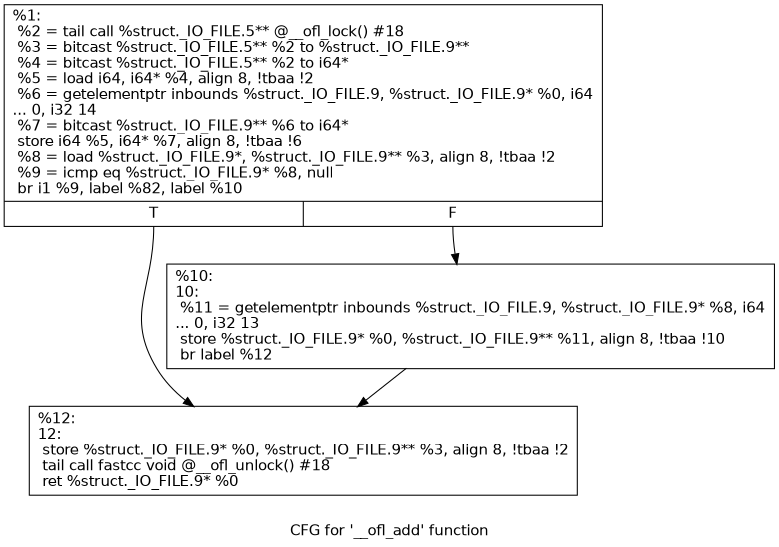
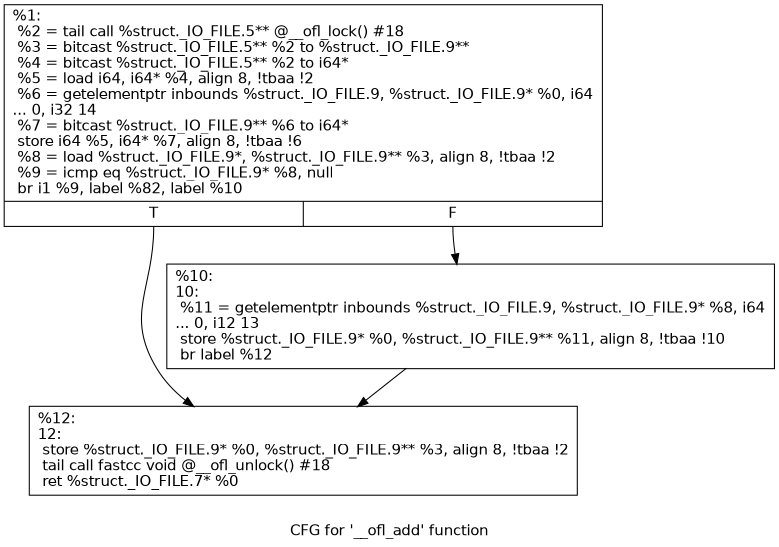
node "%10:": text "... 0, i32 13" -> "... 0, i12 13"
node "%12:": text "ret %struct._IO_FILE.9* %0" -> "ret %struct._IO_FILE.7* %0"
